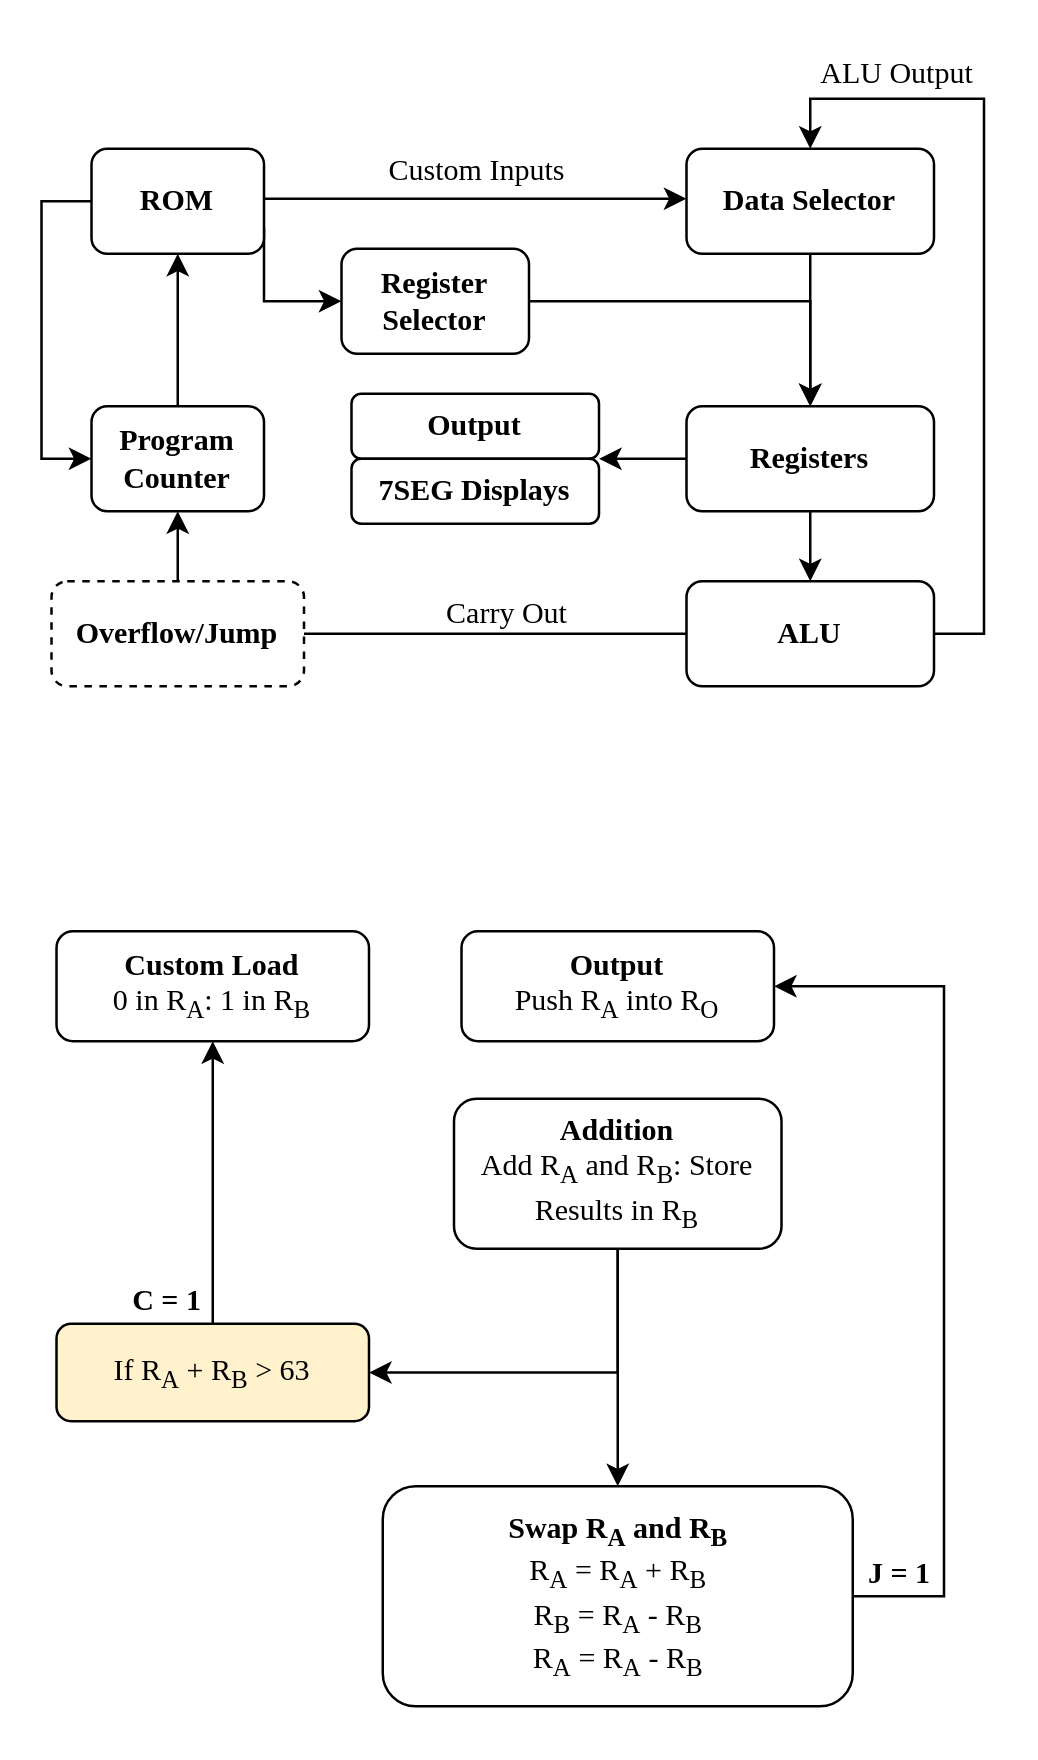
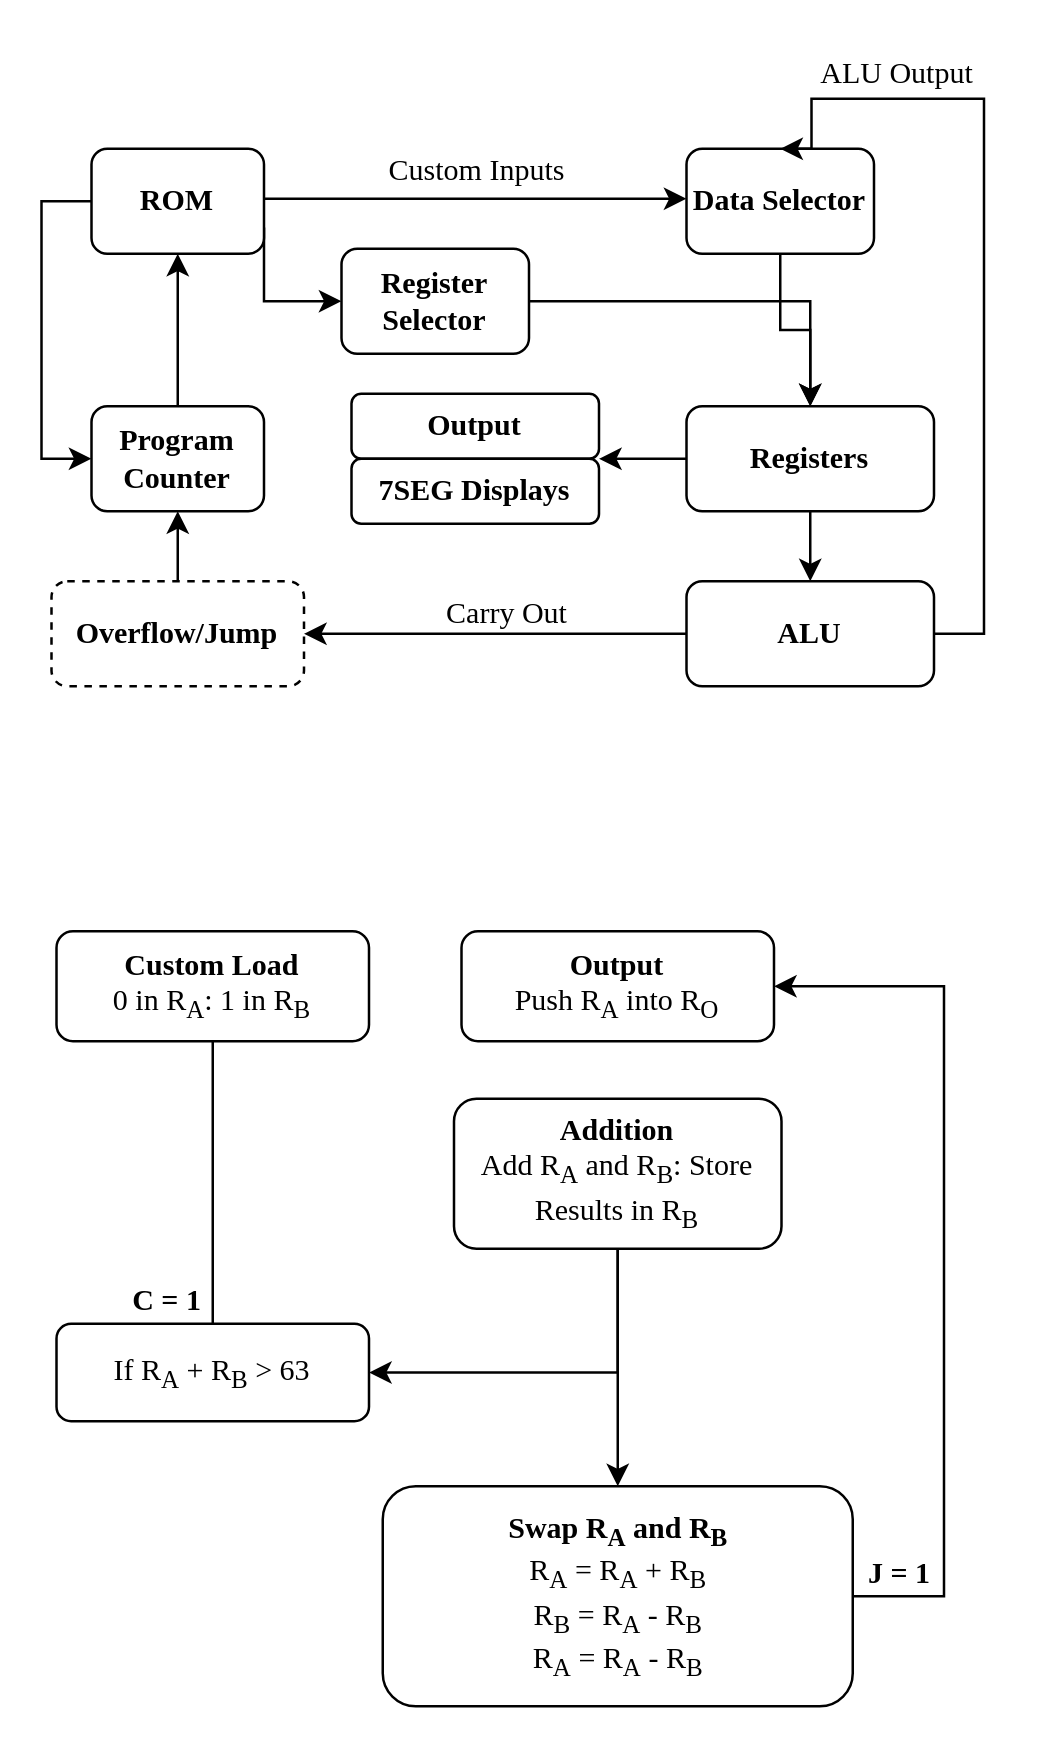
node "Data Selector": size 248x105 -> 188x105
edge "Overflow/Jump" -- "ALU": arrowhead none -> classic
edge "If RA + RB > 63" -> "Custom Load 0 in RA: 1 in RB": arrowhead classic -> none
node "If RA + RB > 63": fillcolor #fff2cc -> #ffffff
